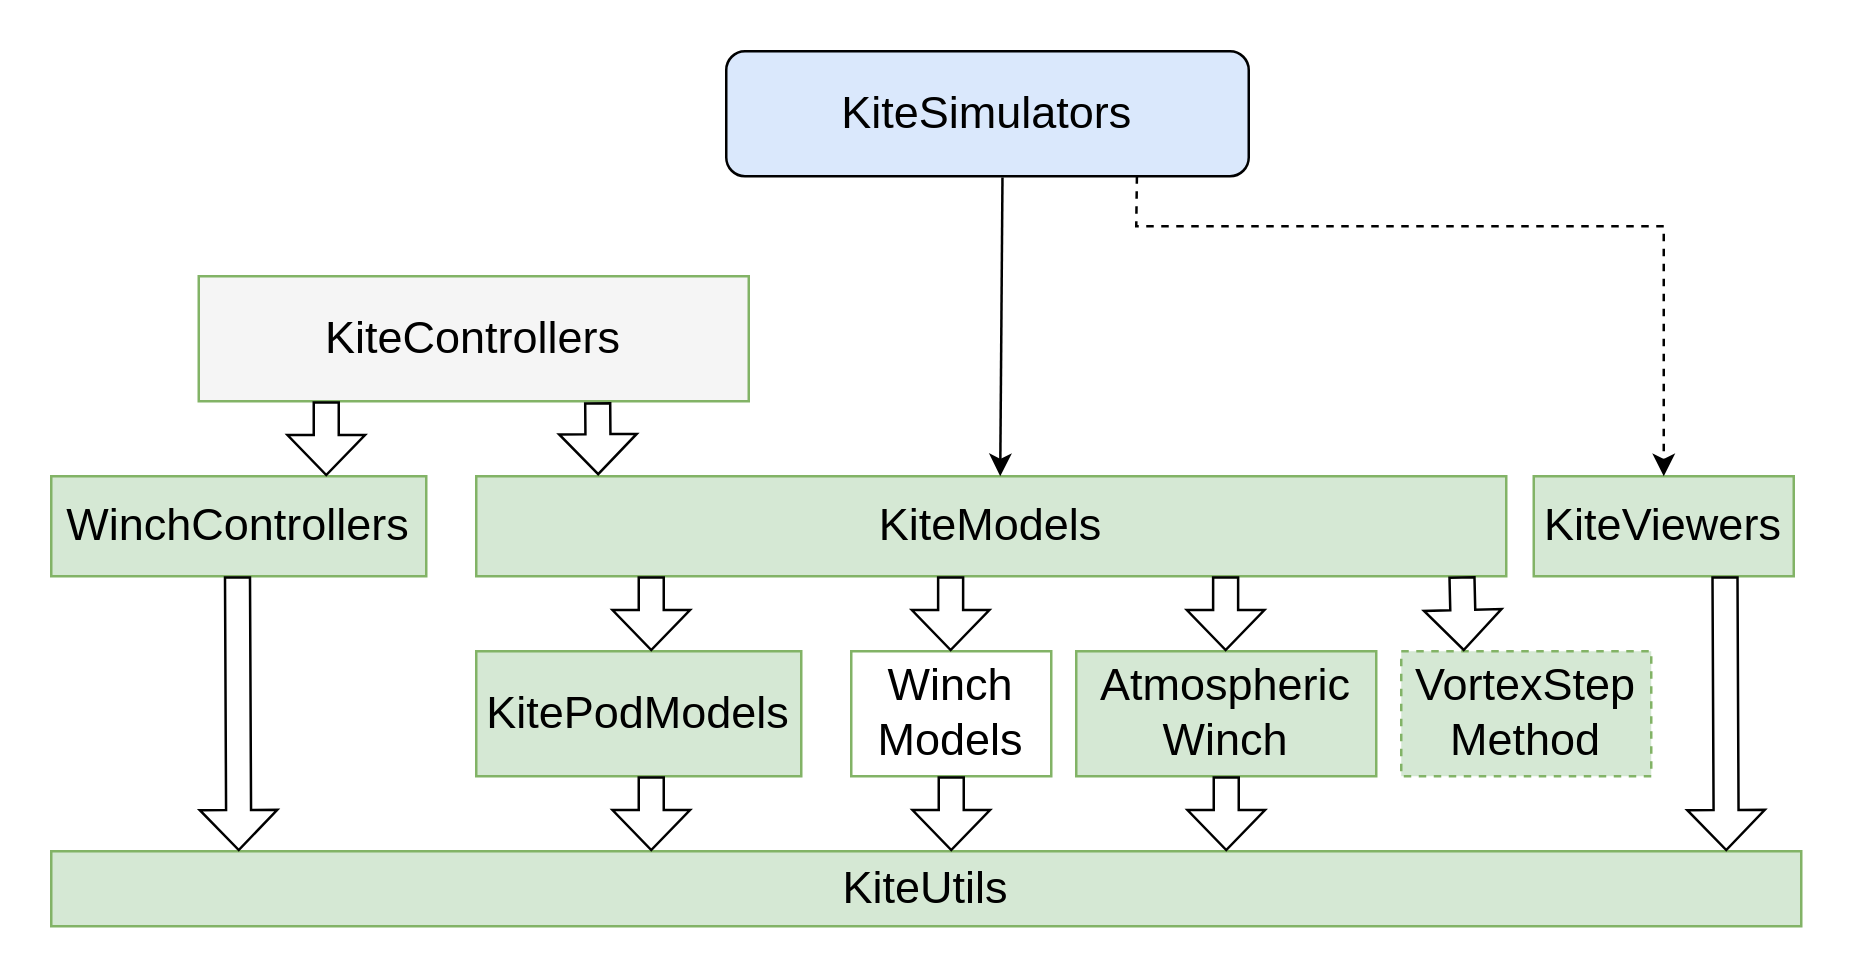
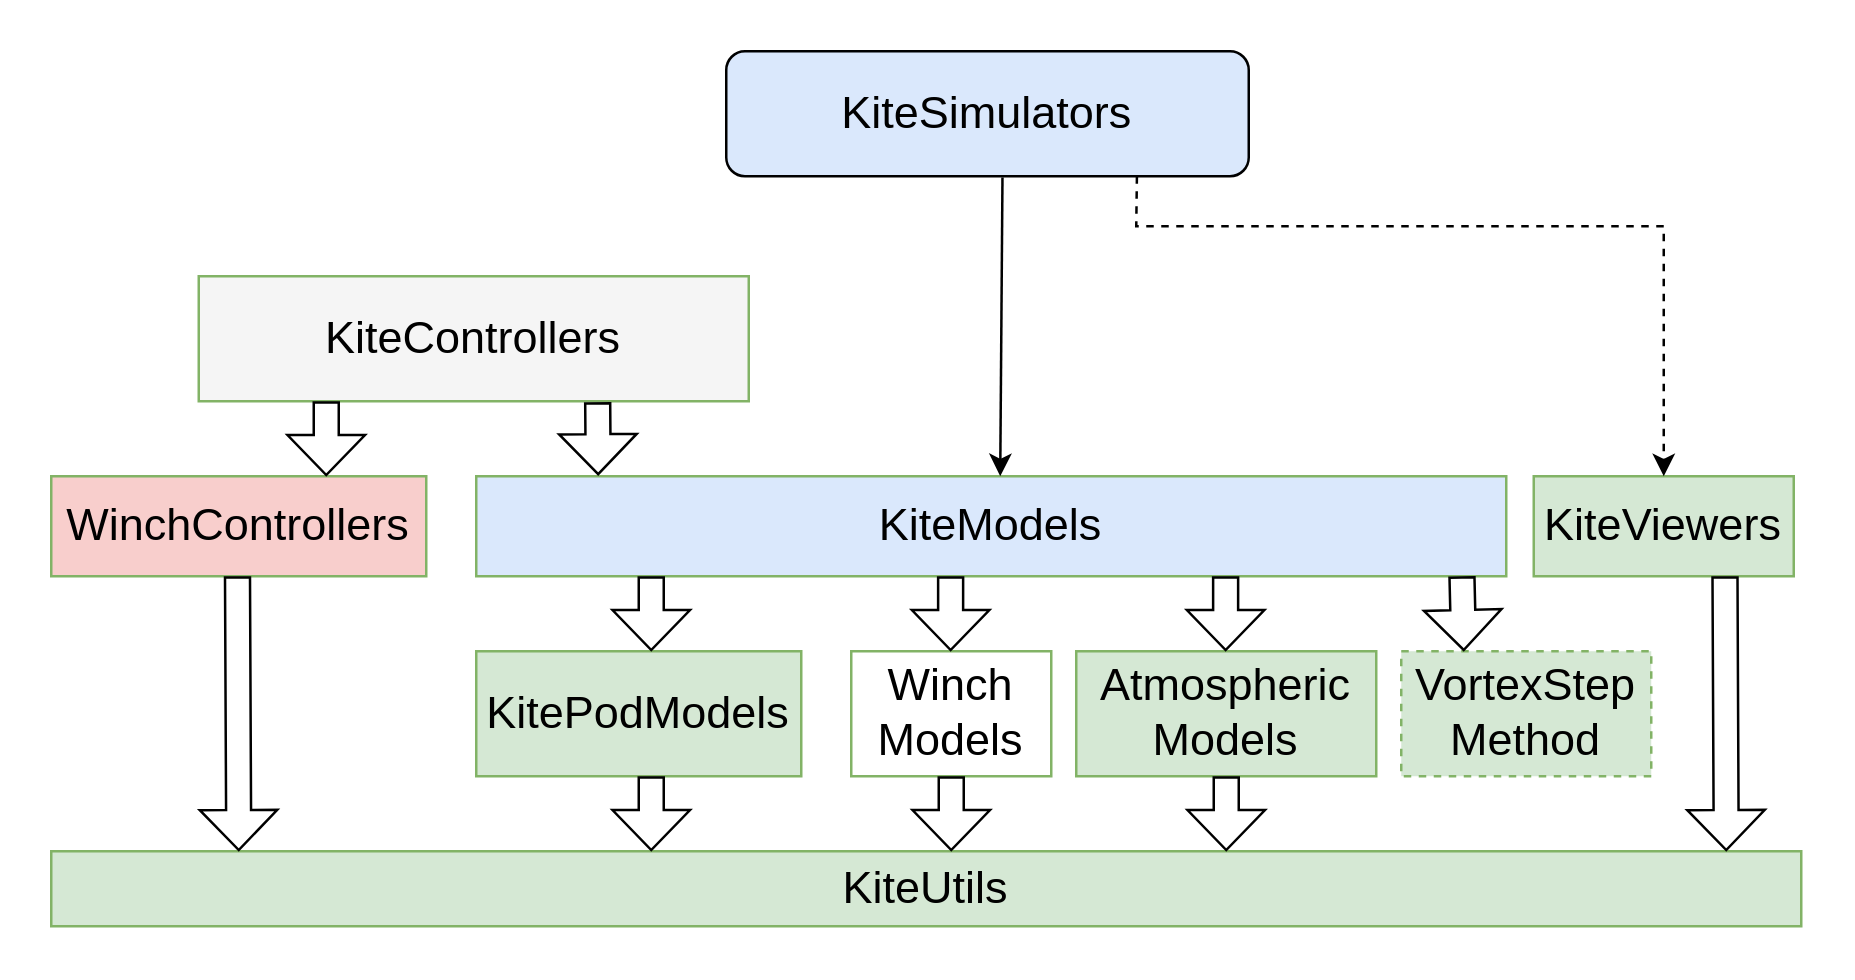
node "WinchControllers": fillcolor #d5e8d4 -> #f8cecc
node "KiteModels": fillcolor #d5e8d4 -> #dae8fc
node "AtmosphericWinch": label "AtmosphericWinch" -> "AtmosphericModels"
